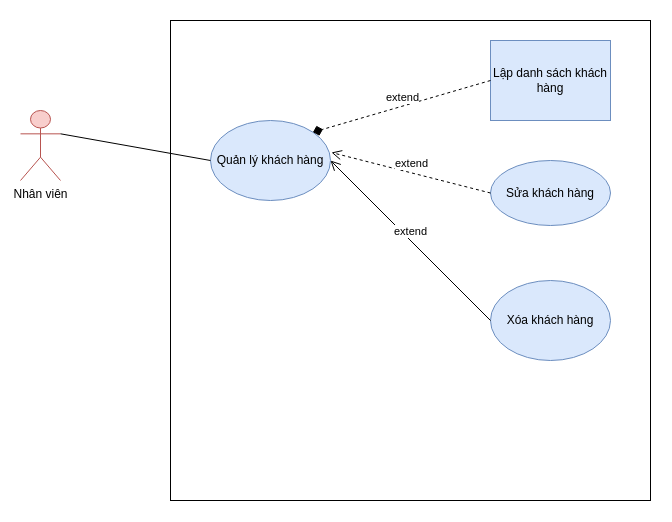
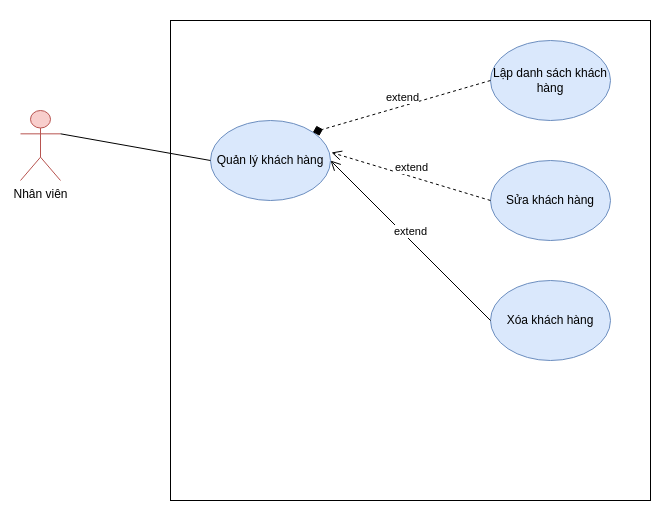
node "Lập danh sách khách hàng": shape rectangle -> ellipse
node "Sửa khách hàng": size 120x65 -> 120x80
